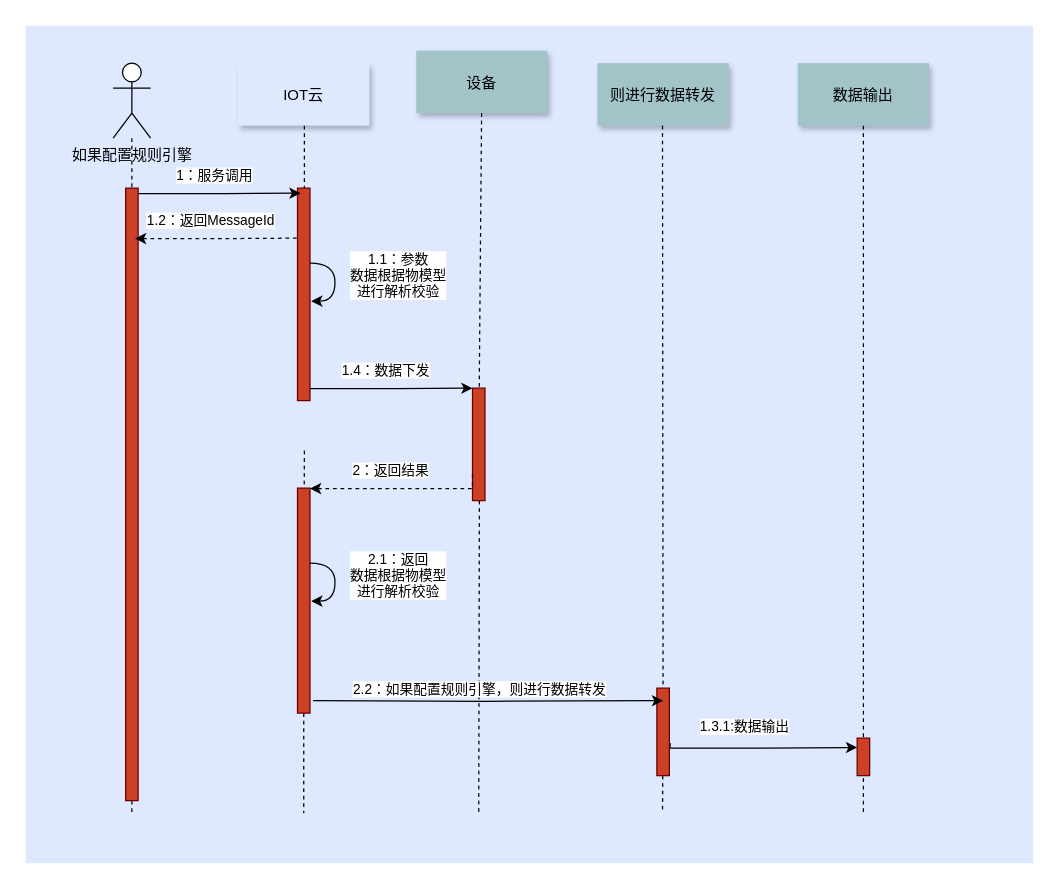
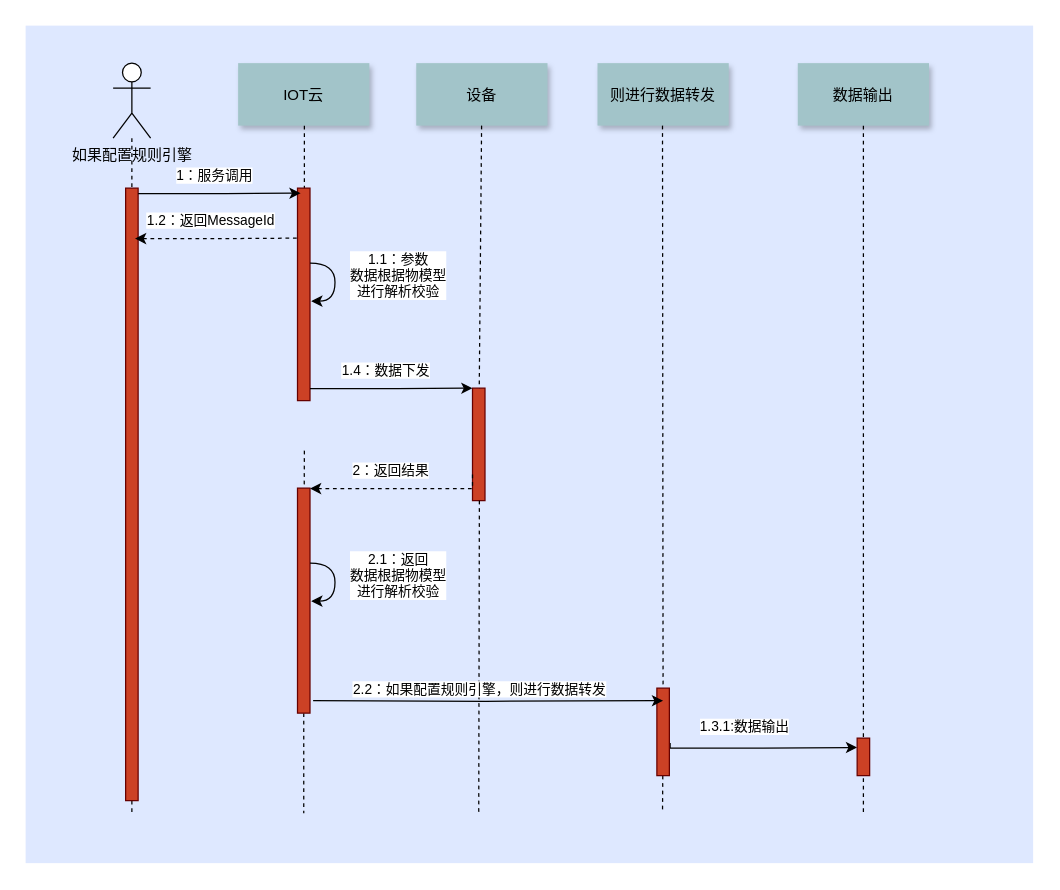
node "设备": moved (482, 82) -> (482, 94)
node "IOT云": fillcolor #dee8ff -> #a2c4c9
